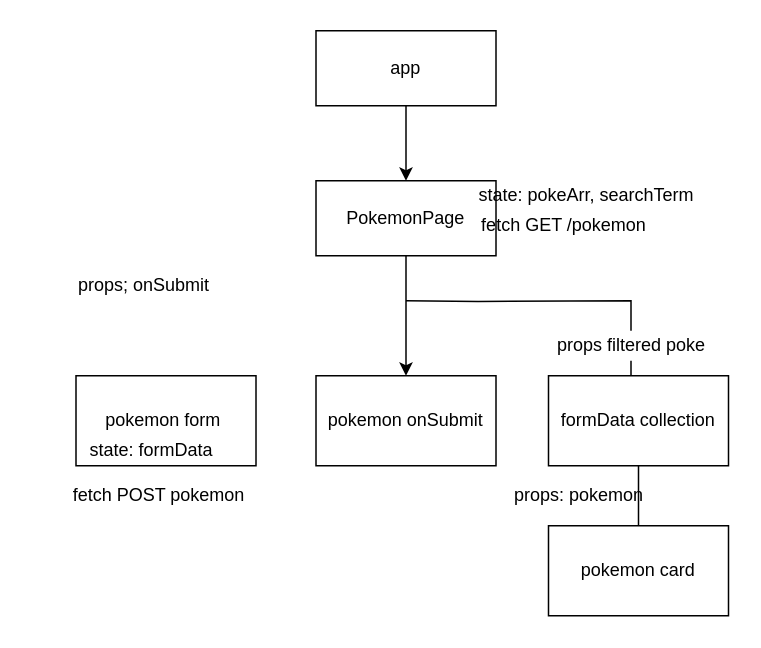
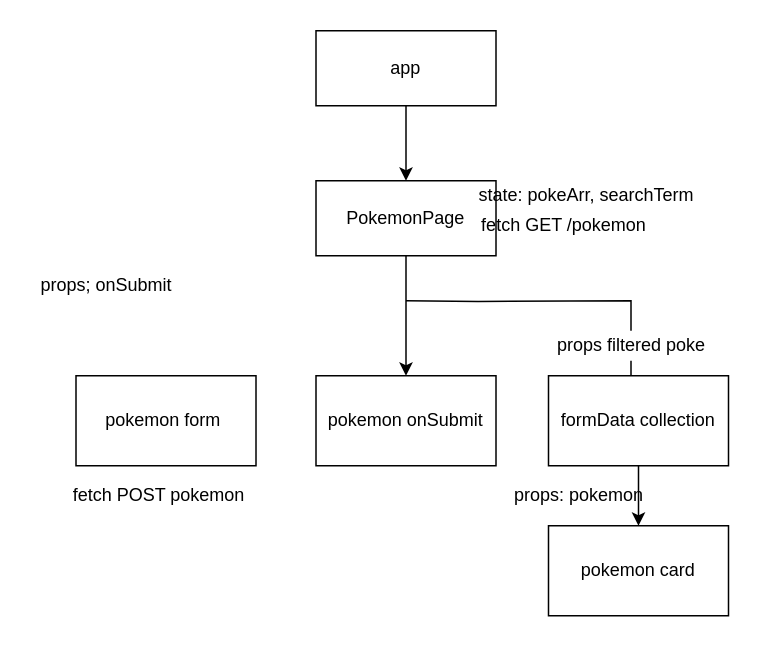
node "props; onSubmit": moved (143, 286) -> (106, 286)
node "state: formData": removed
edge "formData collection" -- "pokemon card": arrowhead none -> classic
